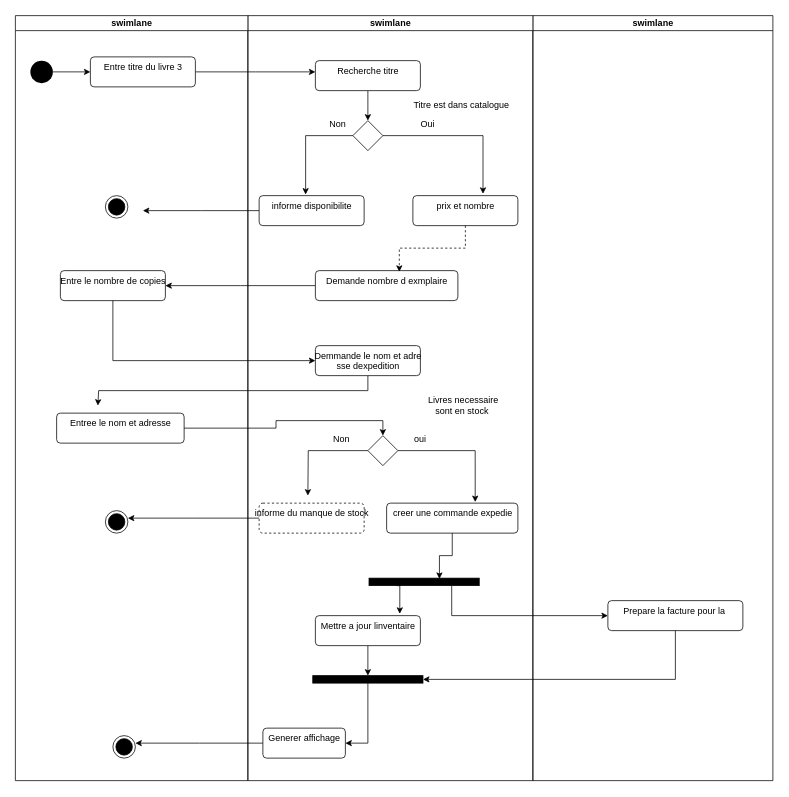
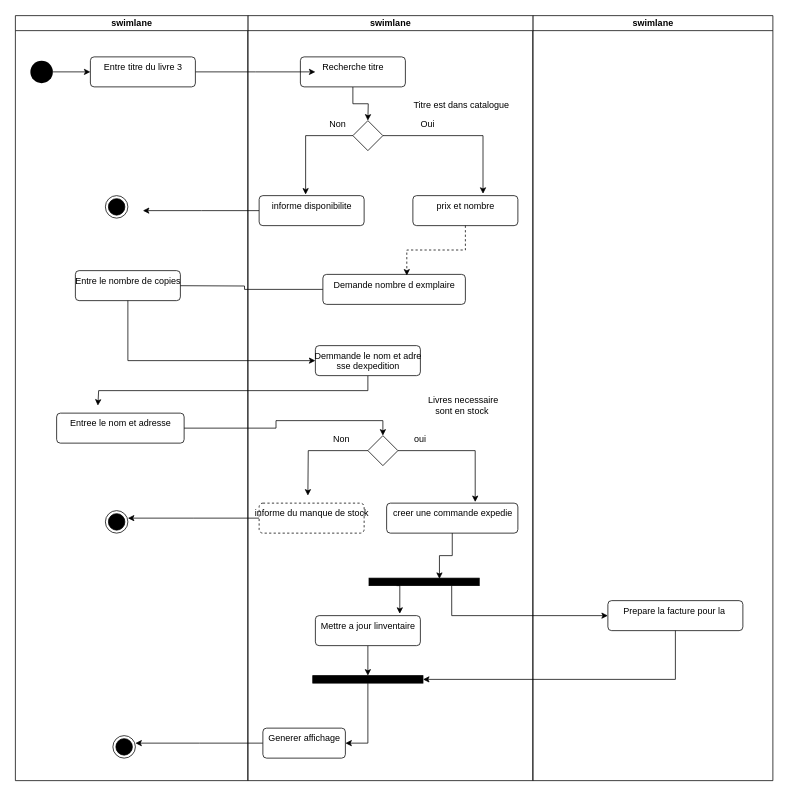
node "Recherche titre": moved (368, 75) -> (353, 72)
node "Entre le nombre de copies": moved (113, 285) -> (128, 285)
node "Demande nombre d exmplaire": moved (387, 285) -> (394, 289)
